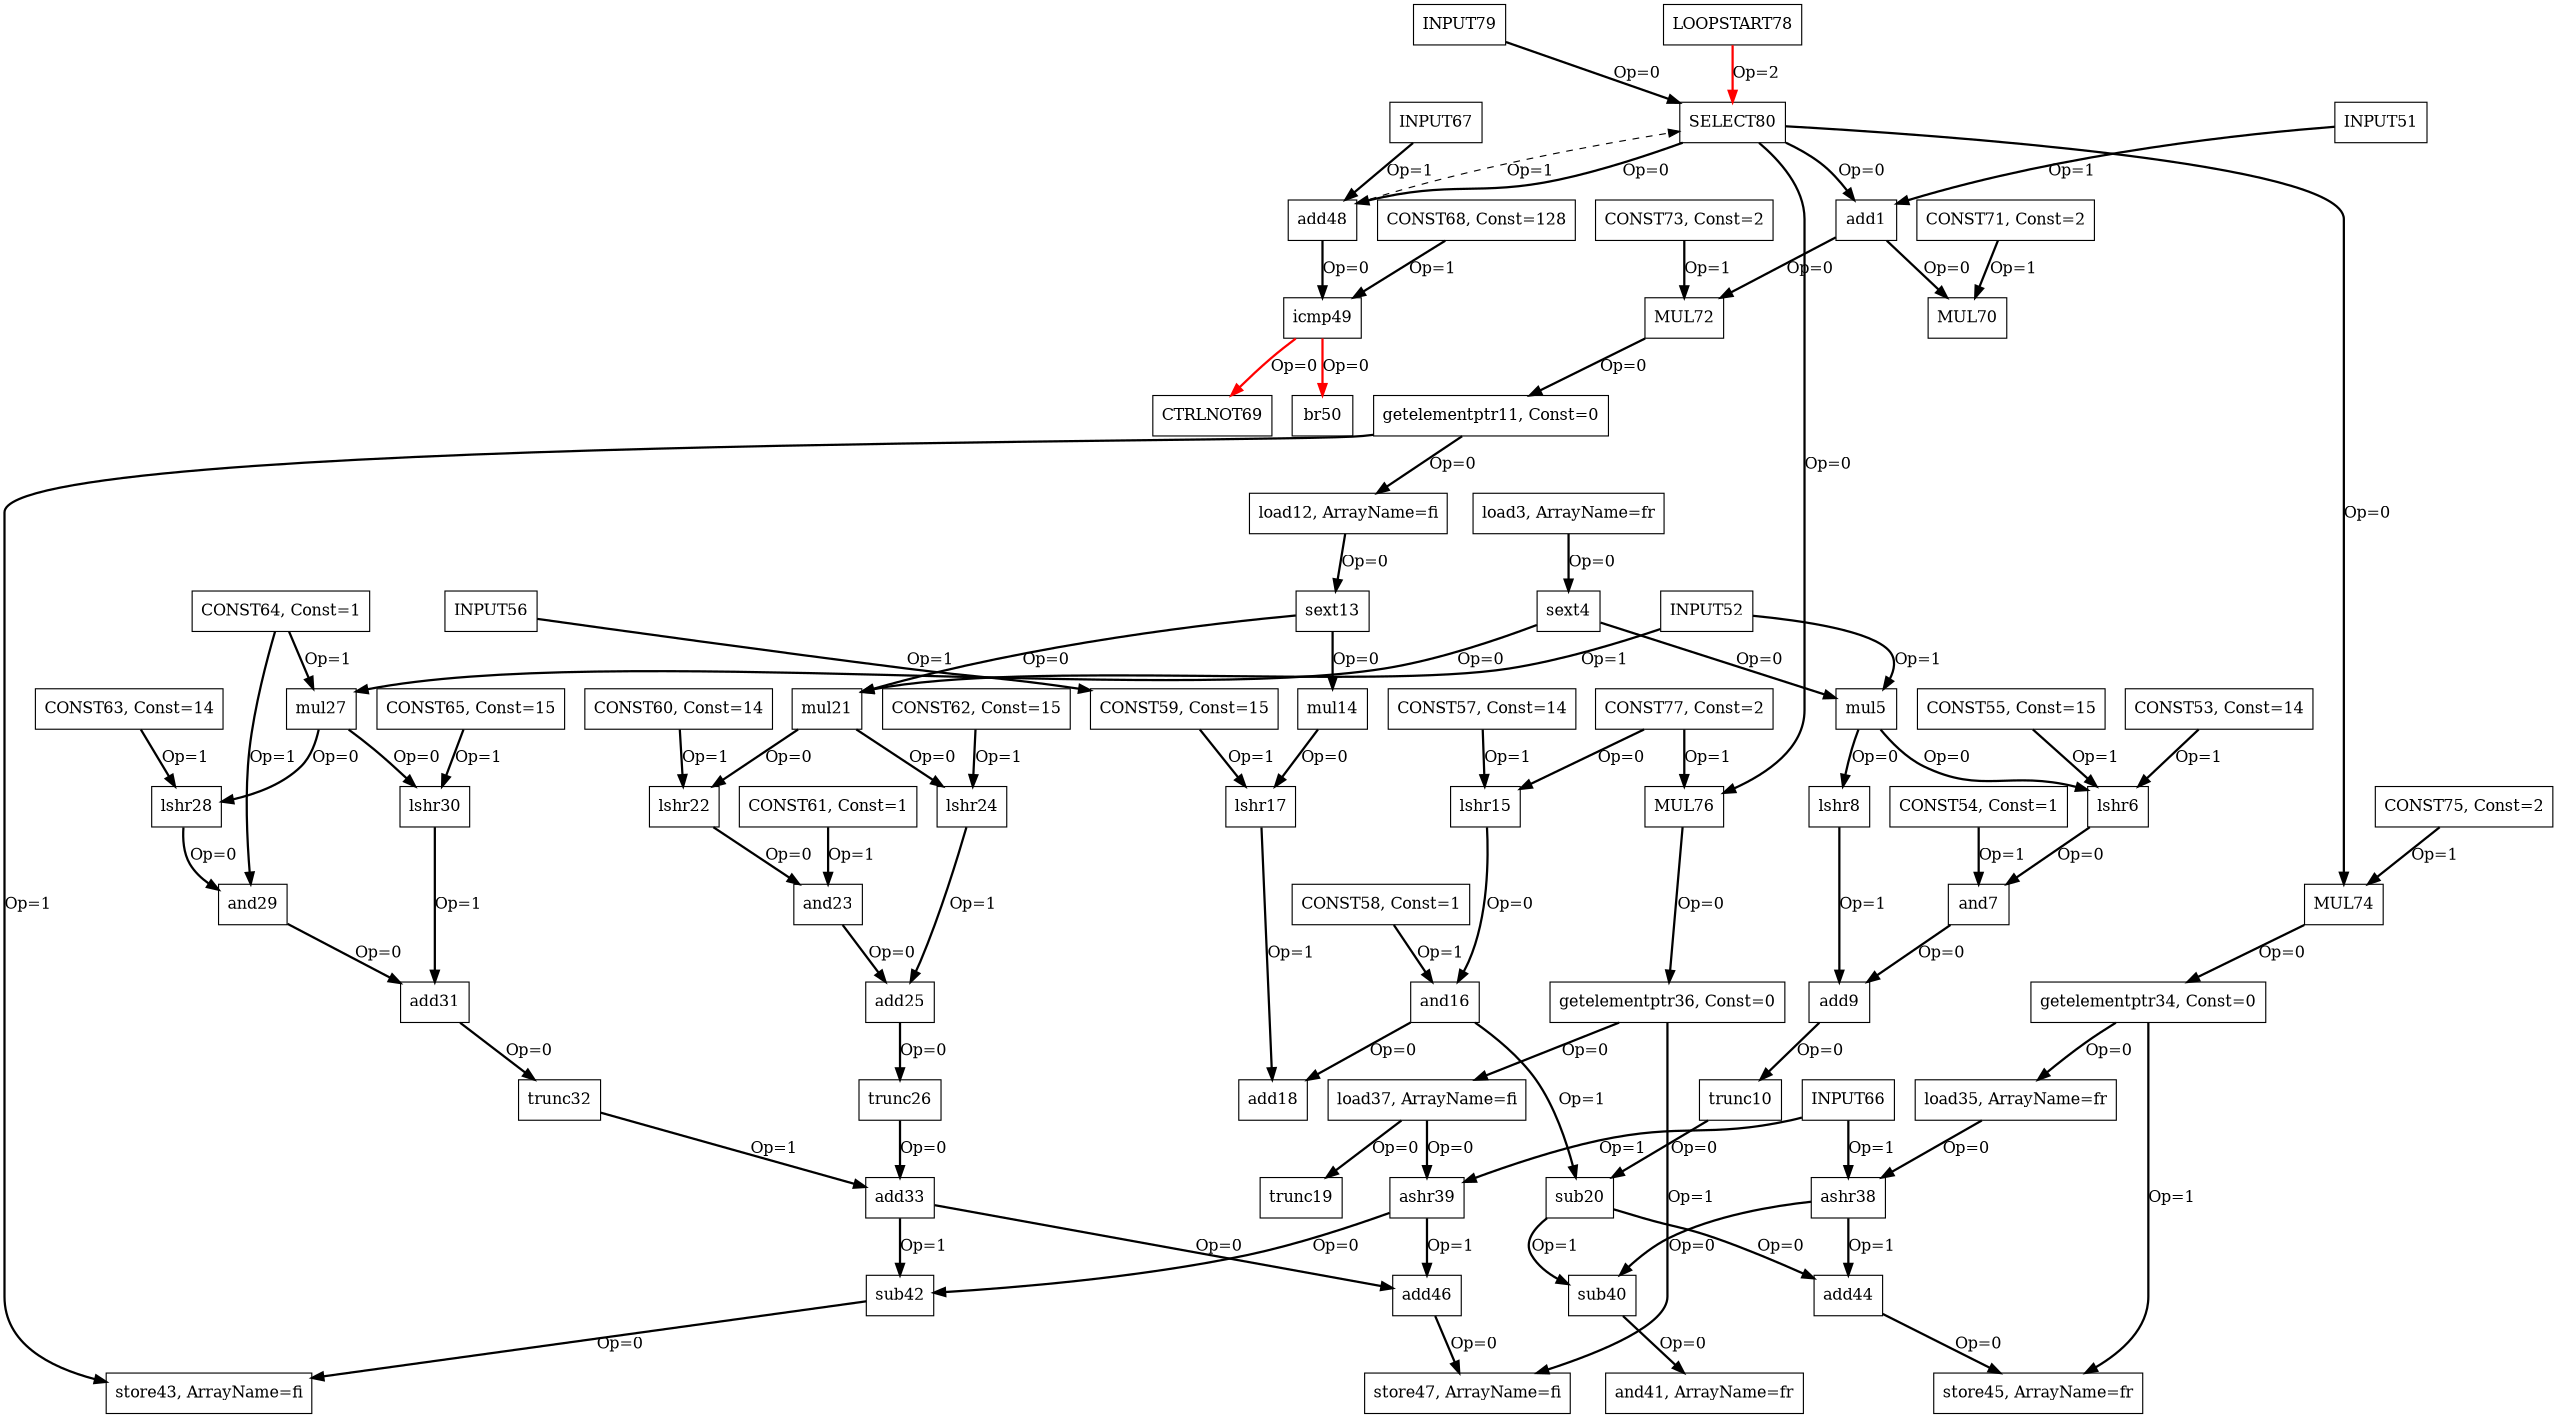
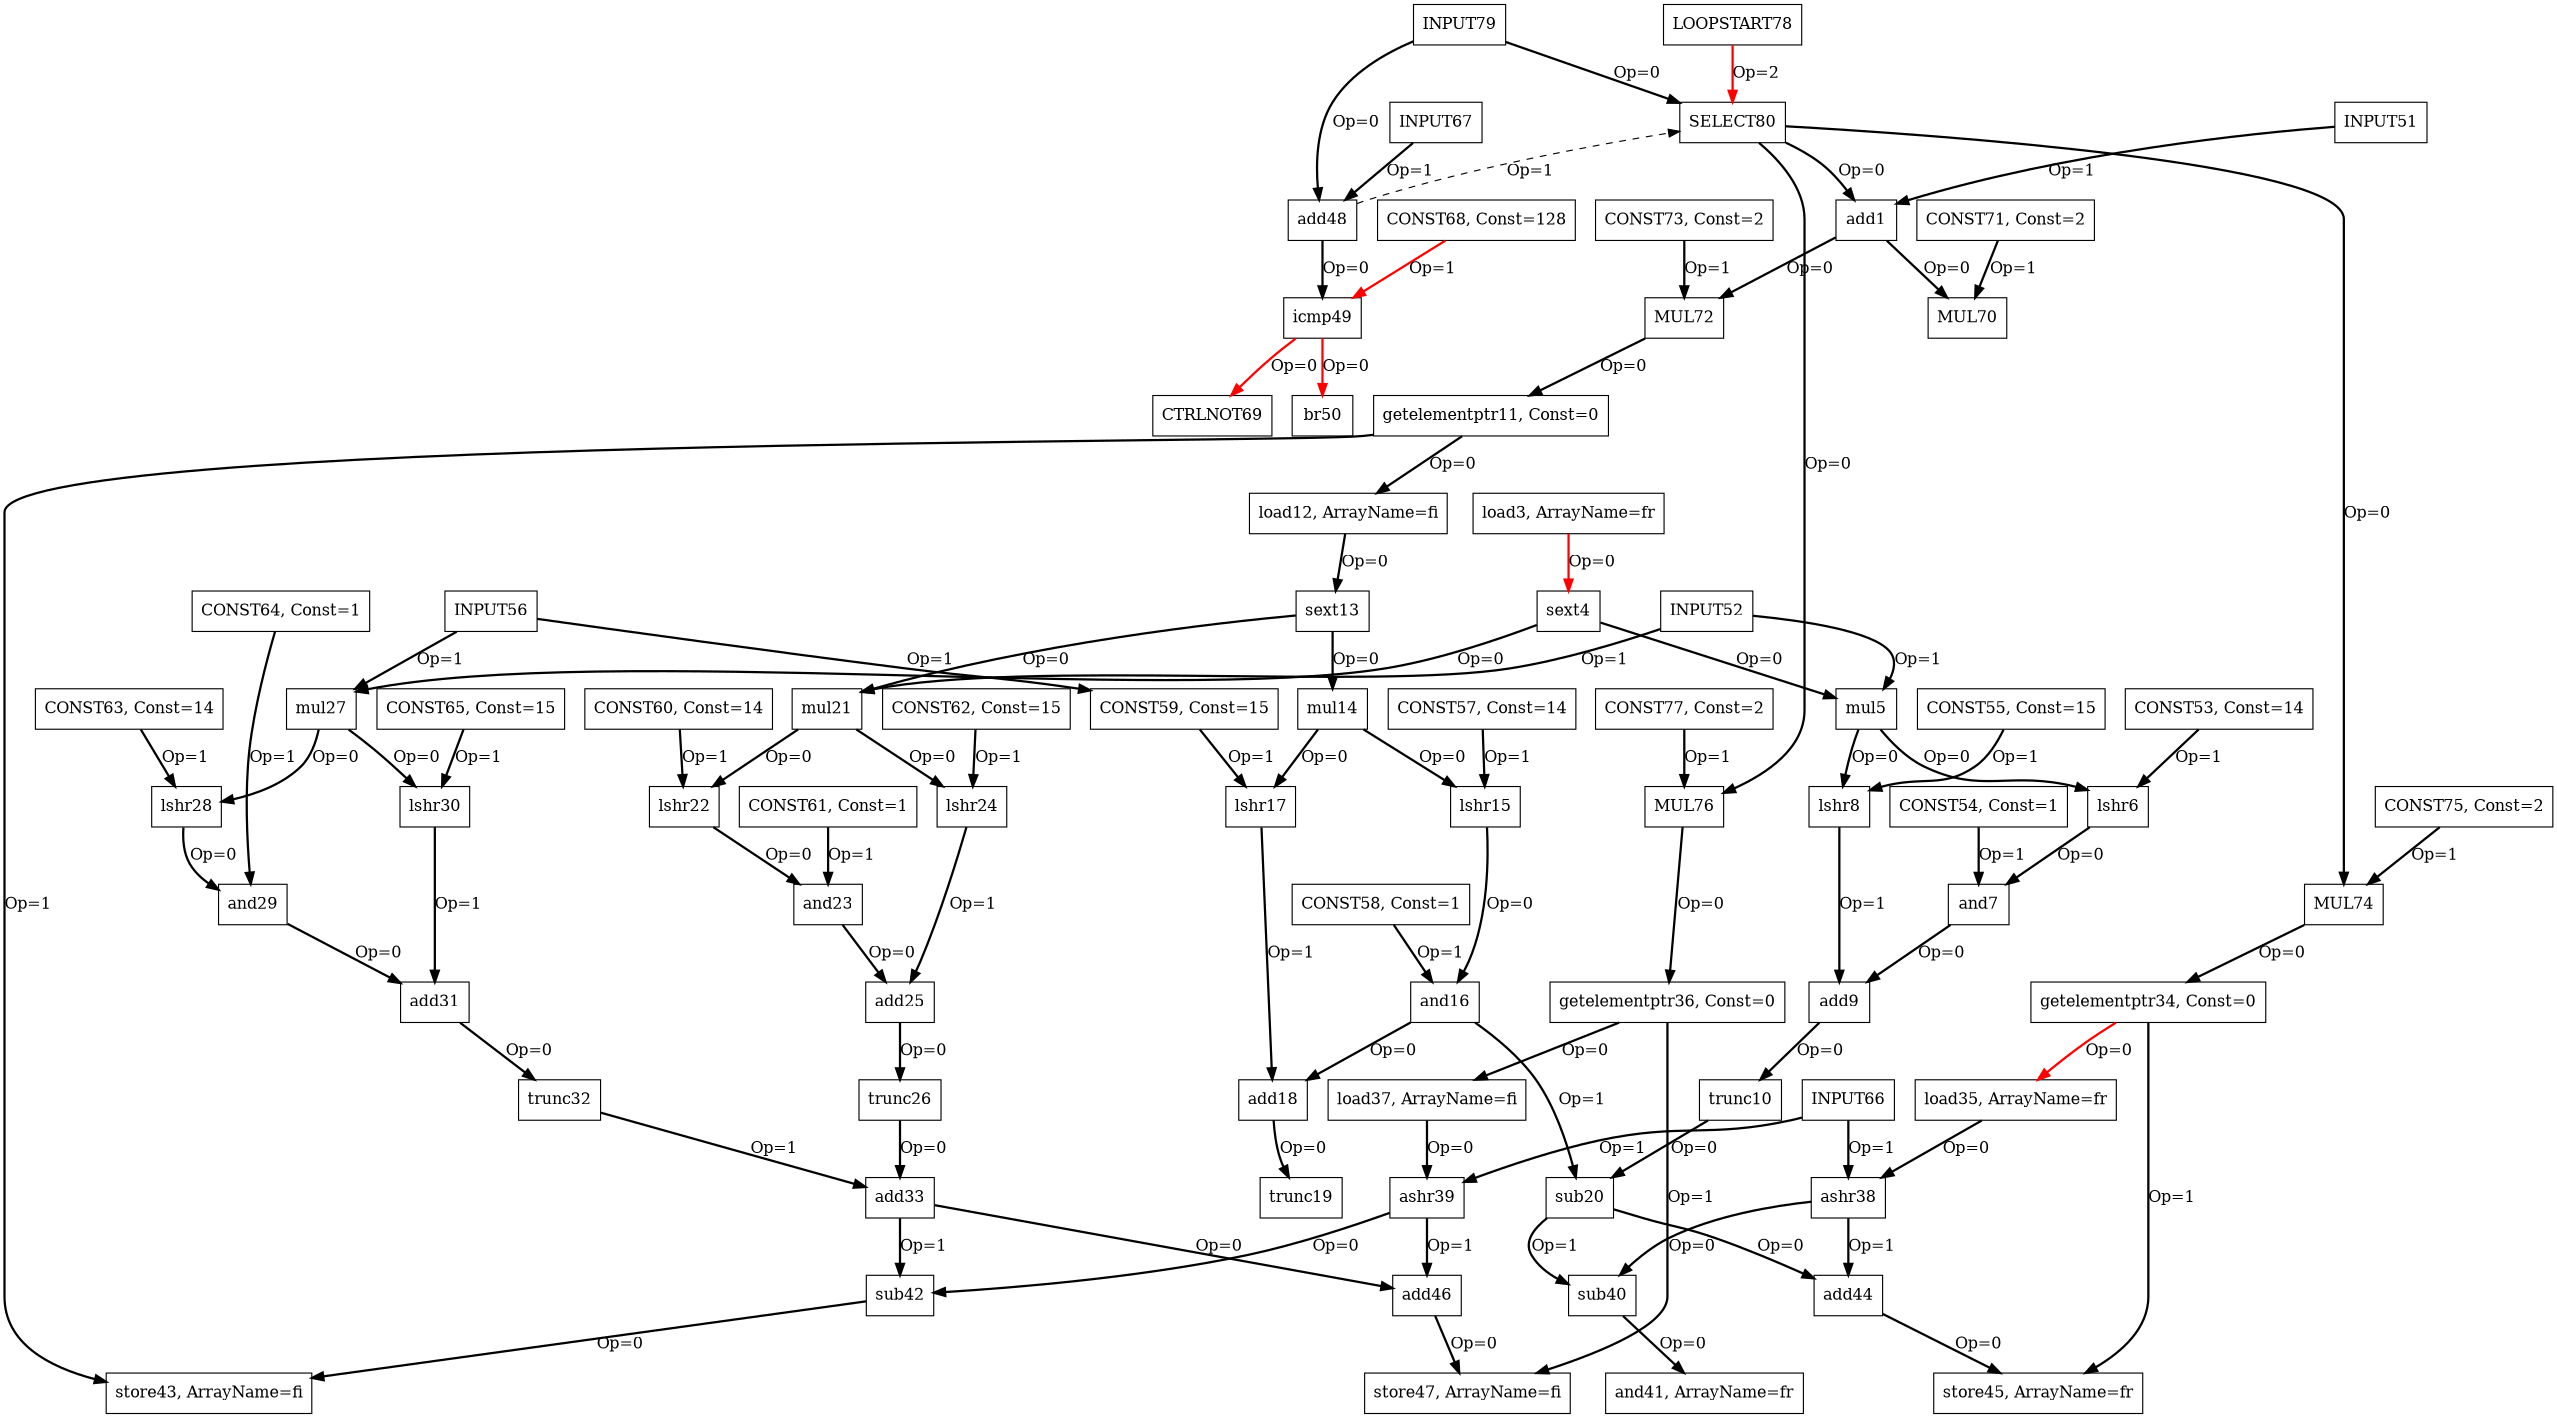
edge "SELECT80" -> "add48": now "INPUT79" -> "add48"
edge "CONST68, Const=128" -> "icmp49": color black -> red
edge "load3, ArrayName=fr" -> "sext4": color black -> red
edge "CONST64, Const=1" -> "mul27": now "INPUT56" -> "mul27"
edge "CONST55, Const=15" -> "lshr6": now "CONST55, Const=15" -> "lshr8"
edge "CONST77, Const=2" -> "lshr15": now "mul14" -> "lshr15"
edge "getelementptr34, Const=0" -> "load35, ArrayName=fr": color black -> red
edge "load37, ArrayName=fi" -> "trunc19": now "add18" -> "trunc19"
